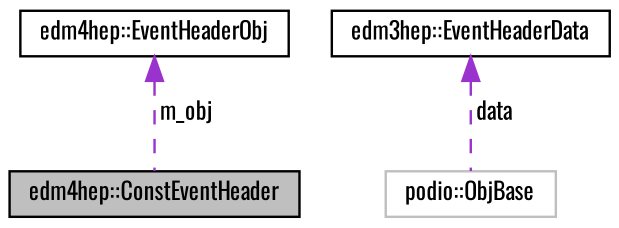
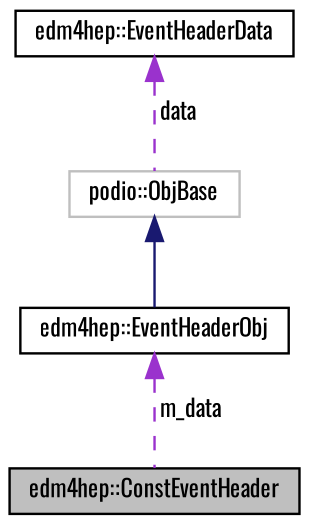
node "edm3hep::EventHeaderData": label "edm3hep::EventHeaderData" -> "edm4hep::EventHeaderData"
edge "edm4hep::ConstEventHeader" -> "edm4hep::EventHeaderObj": label " m_obj" -> " m_data"
edge "edm4hep::EventHeaderObj" -> "podio::ObjBase": added
